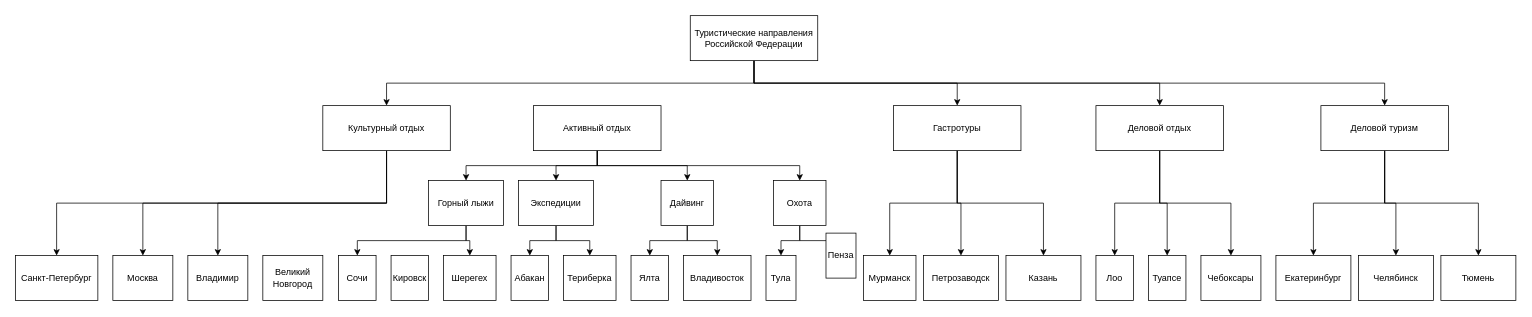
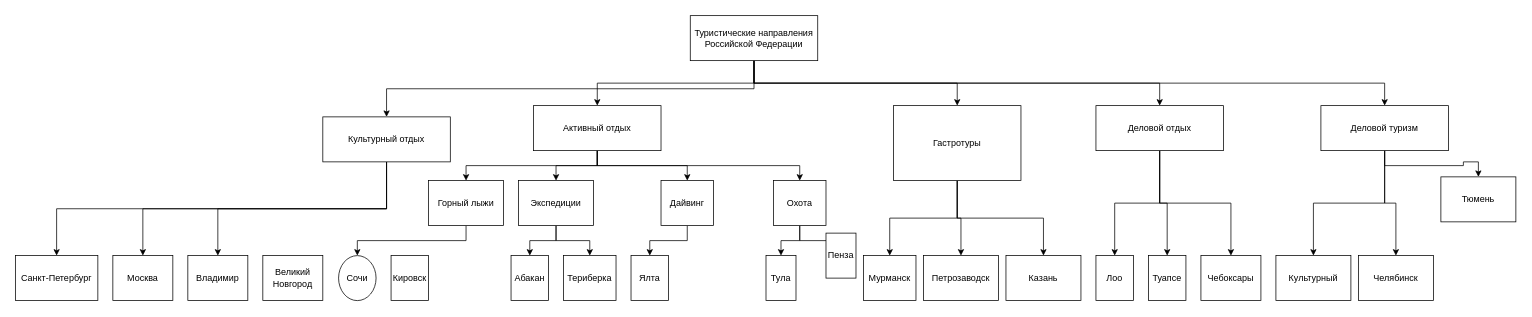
edge "Туристические направления Российской Федерации" -> "Активный отдых": added
node "Культурный отдых": moved (387, 128) -> (387, 139)
node "Гастротуры": size 128x45 -> 128x75
edge "Дайвинг" -> "Владивосток": removed
edge "Горный лыжи" -> "Шерегех": removed
node "Сочи": shape rectangle -> ellipse
node "Шерегех": removed
node "Владивосток": removed
node "Екатеринбург": label "Екатеринбург" -> "Культурный"
node "Тюмень": moved (1479, 278) -> (1479, 199)
